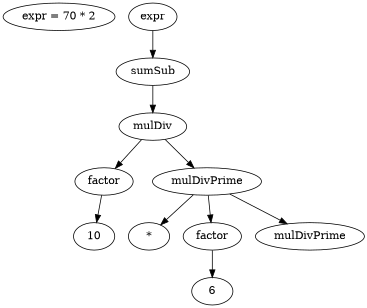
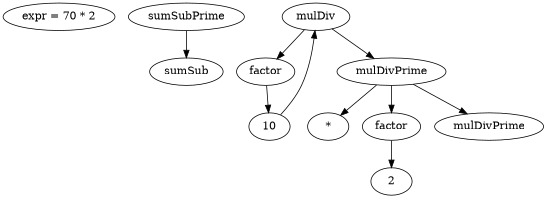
node "expr": label "expr" -> "sumSubPrime"
edge "sumSub" -> "mulDiv": now "10" -> "mulDiv"
node "6": label "6" -> "2"
